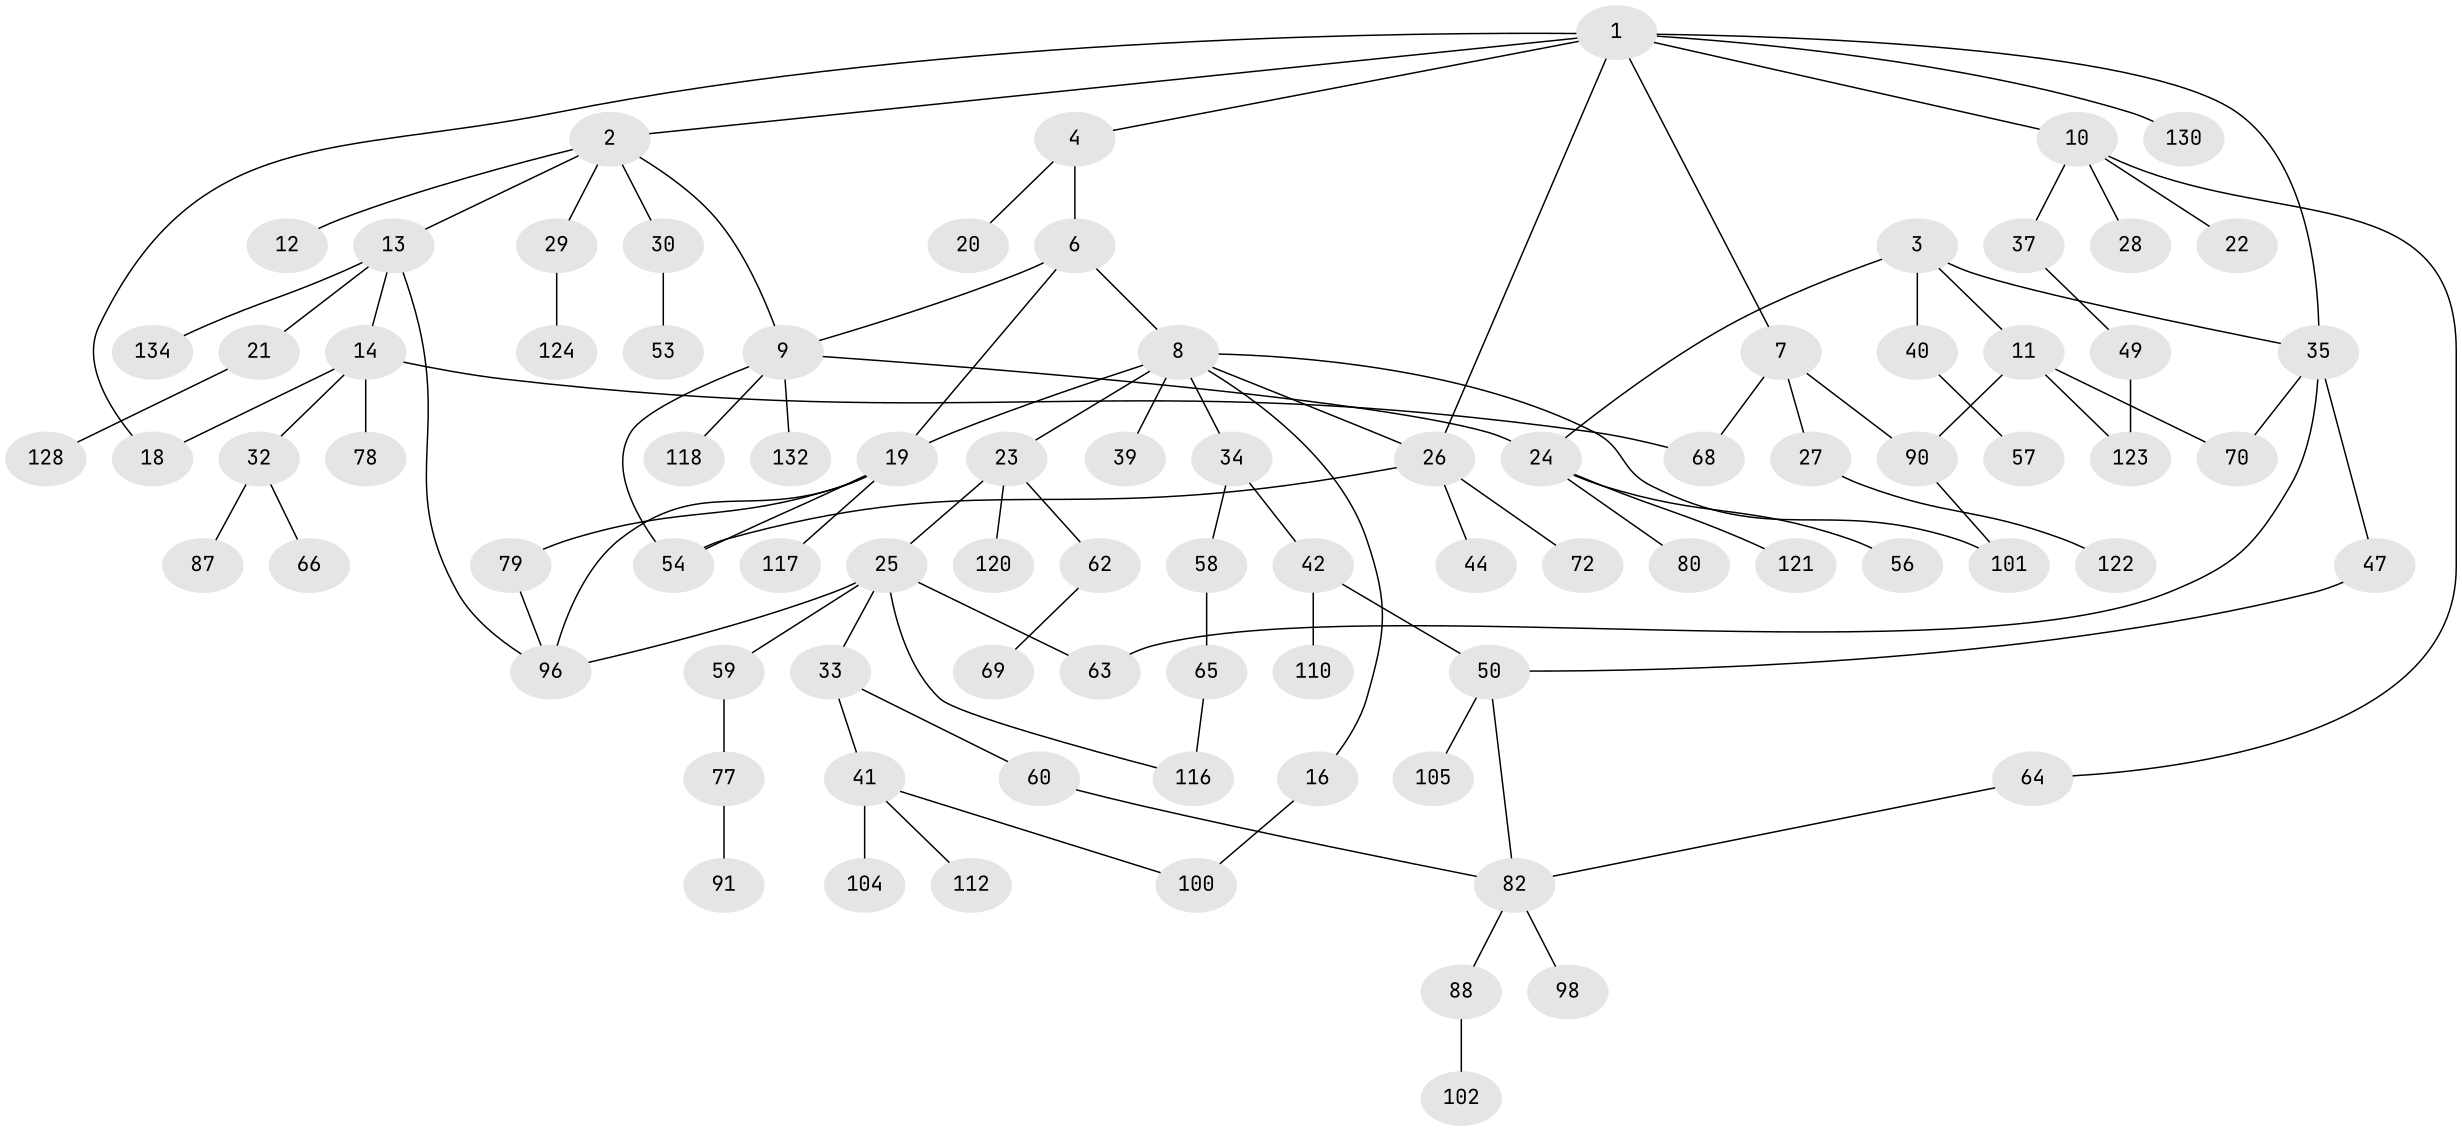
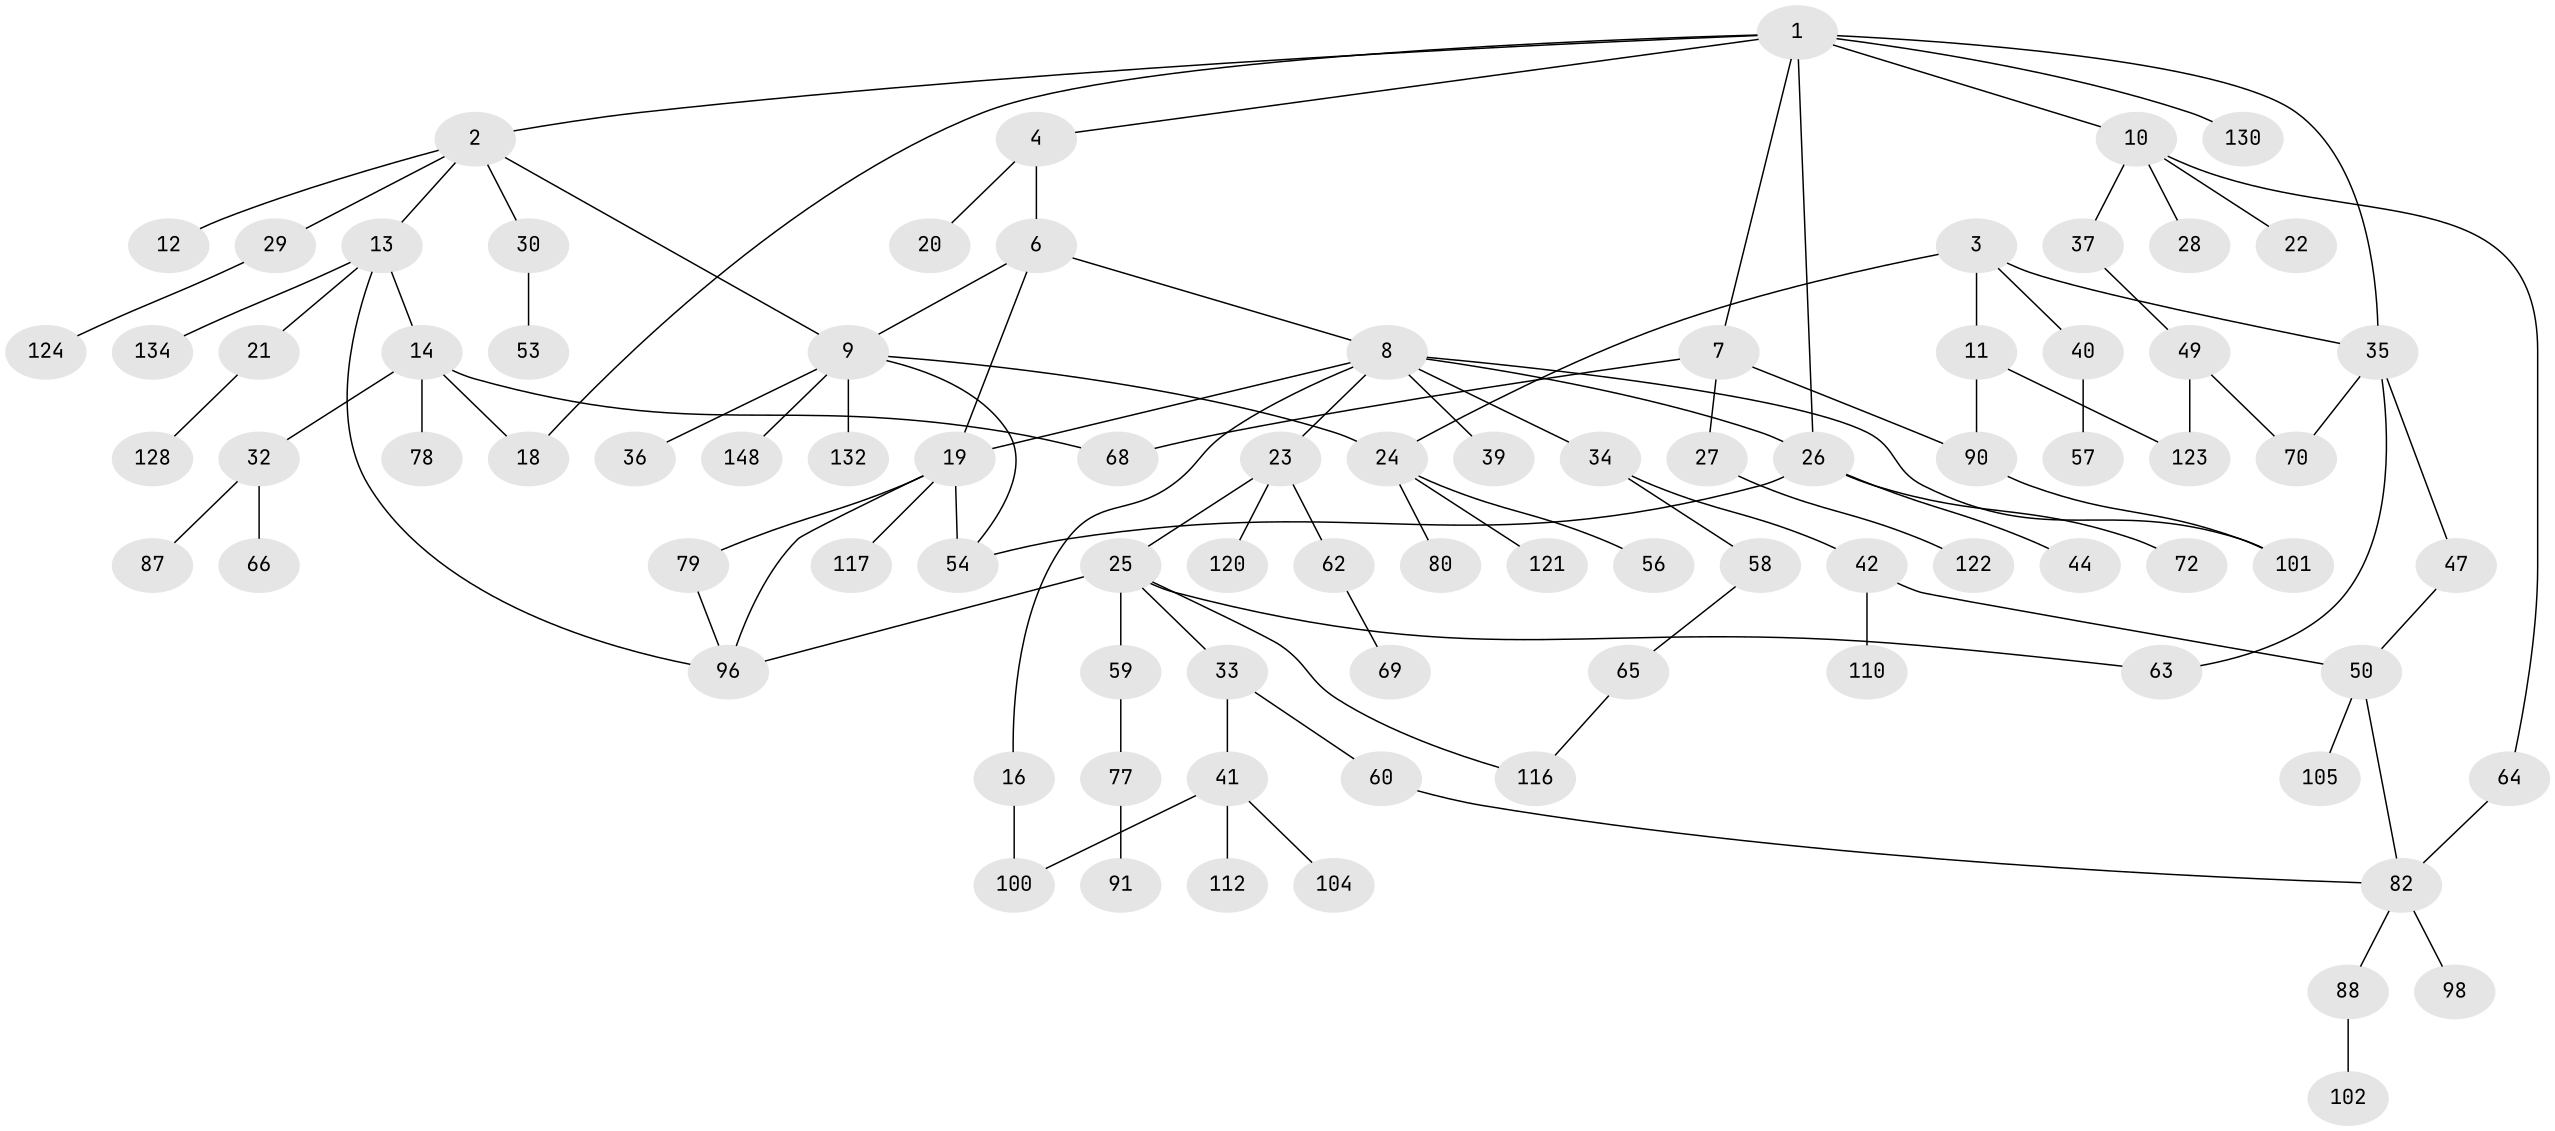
edge "11" -- "70": now "49" -- "70"
node "36": added
node "118": label "118" -> "148"
